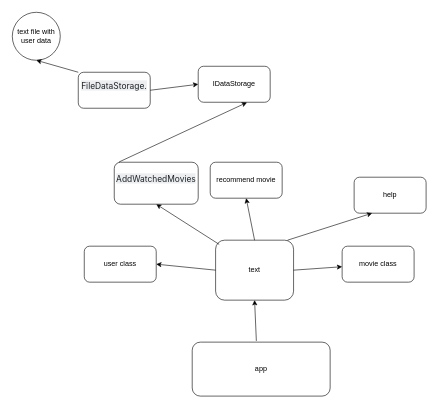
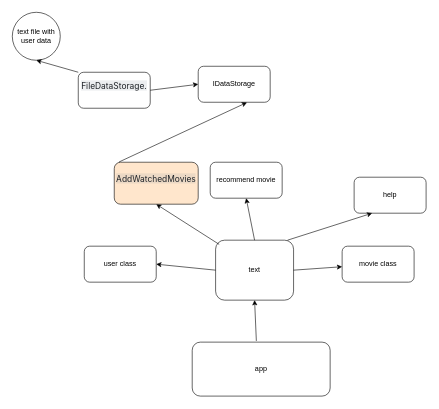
node "AddWatchedMovies": fillcolor #ffffff -> #ffe6cc
